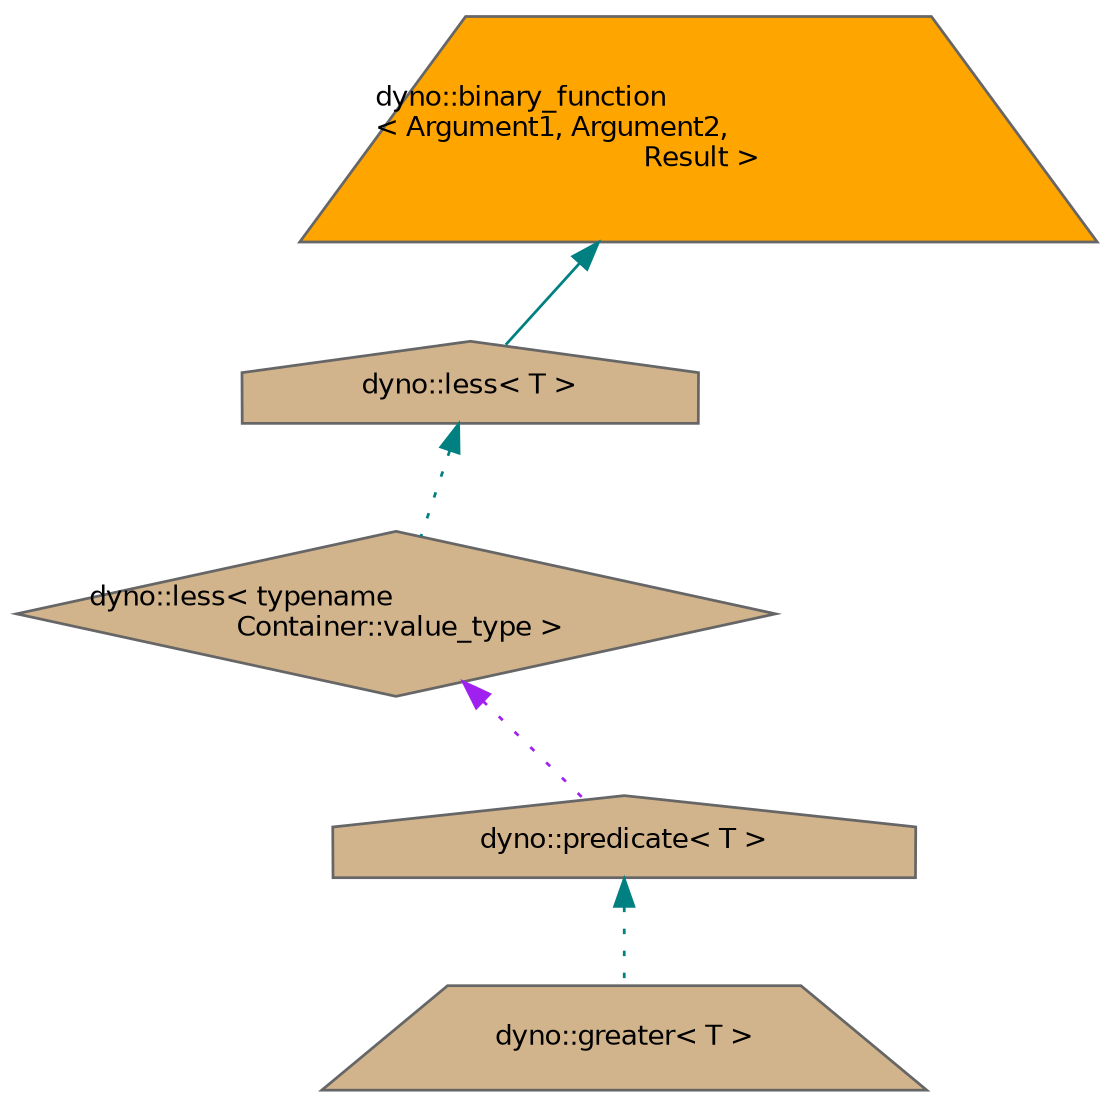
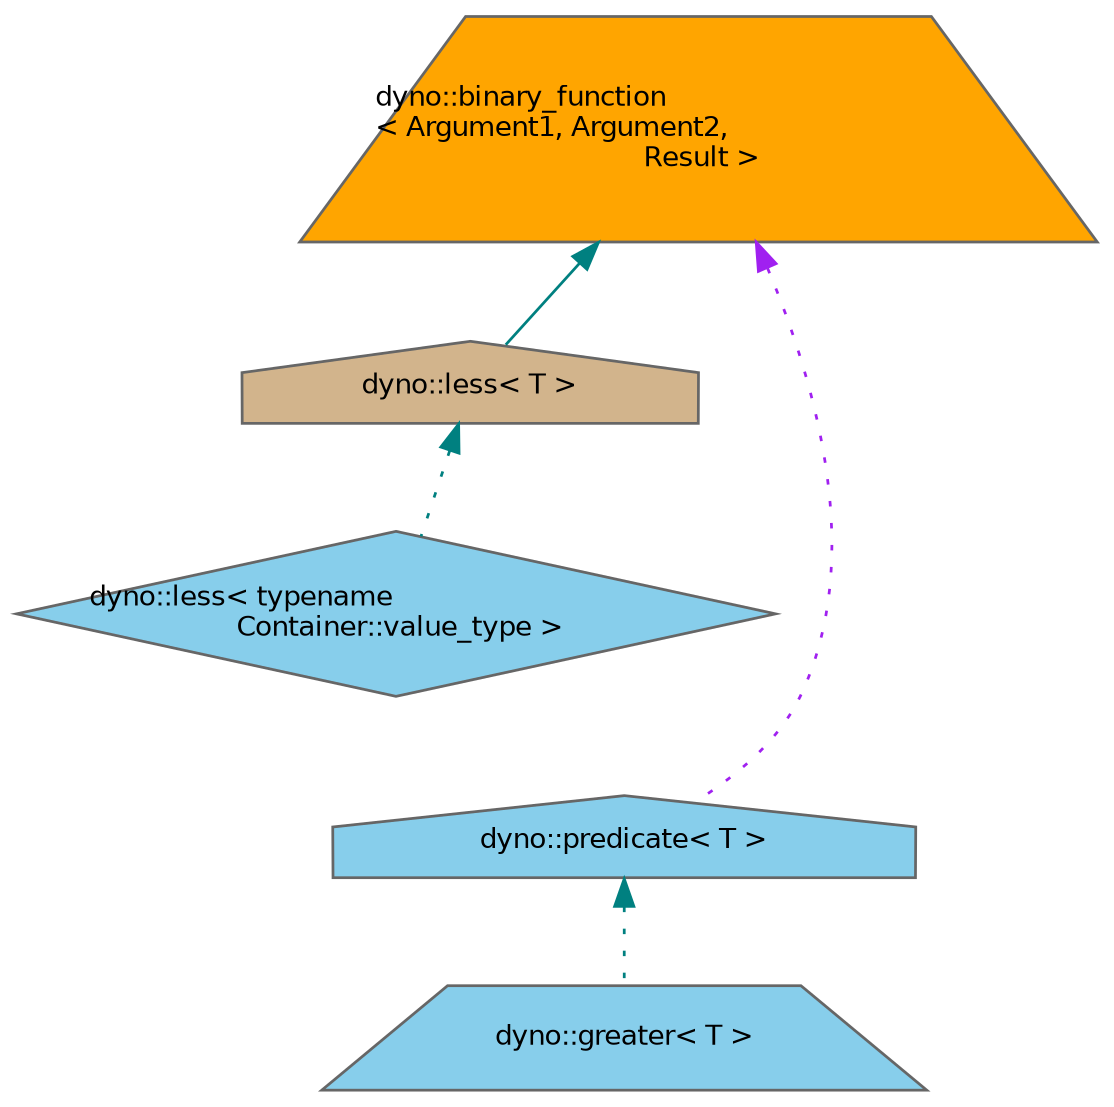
node "dyno::less< typename Container::value_type >": fillcolor tan -> skyblue
edge "dyno::predicate< T >" -> "dyno::less< typename Container::value_type >": now "dyno::predicate< T >" -> "dyno::binary_function < Argument1, Argument2, Result >"
node "dyno::predicate< T >": fillcolor tan -> skyblue
node "dyno::greater< T >": fillcolor tan -> skyblue
